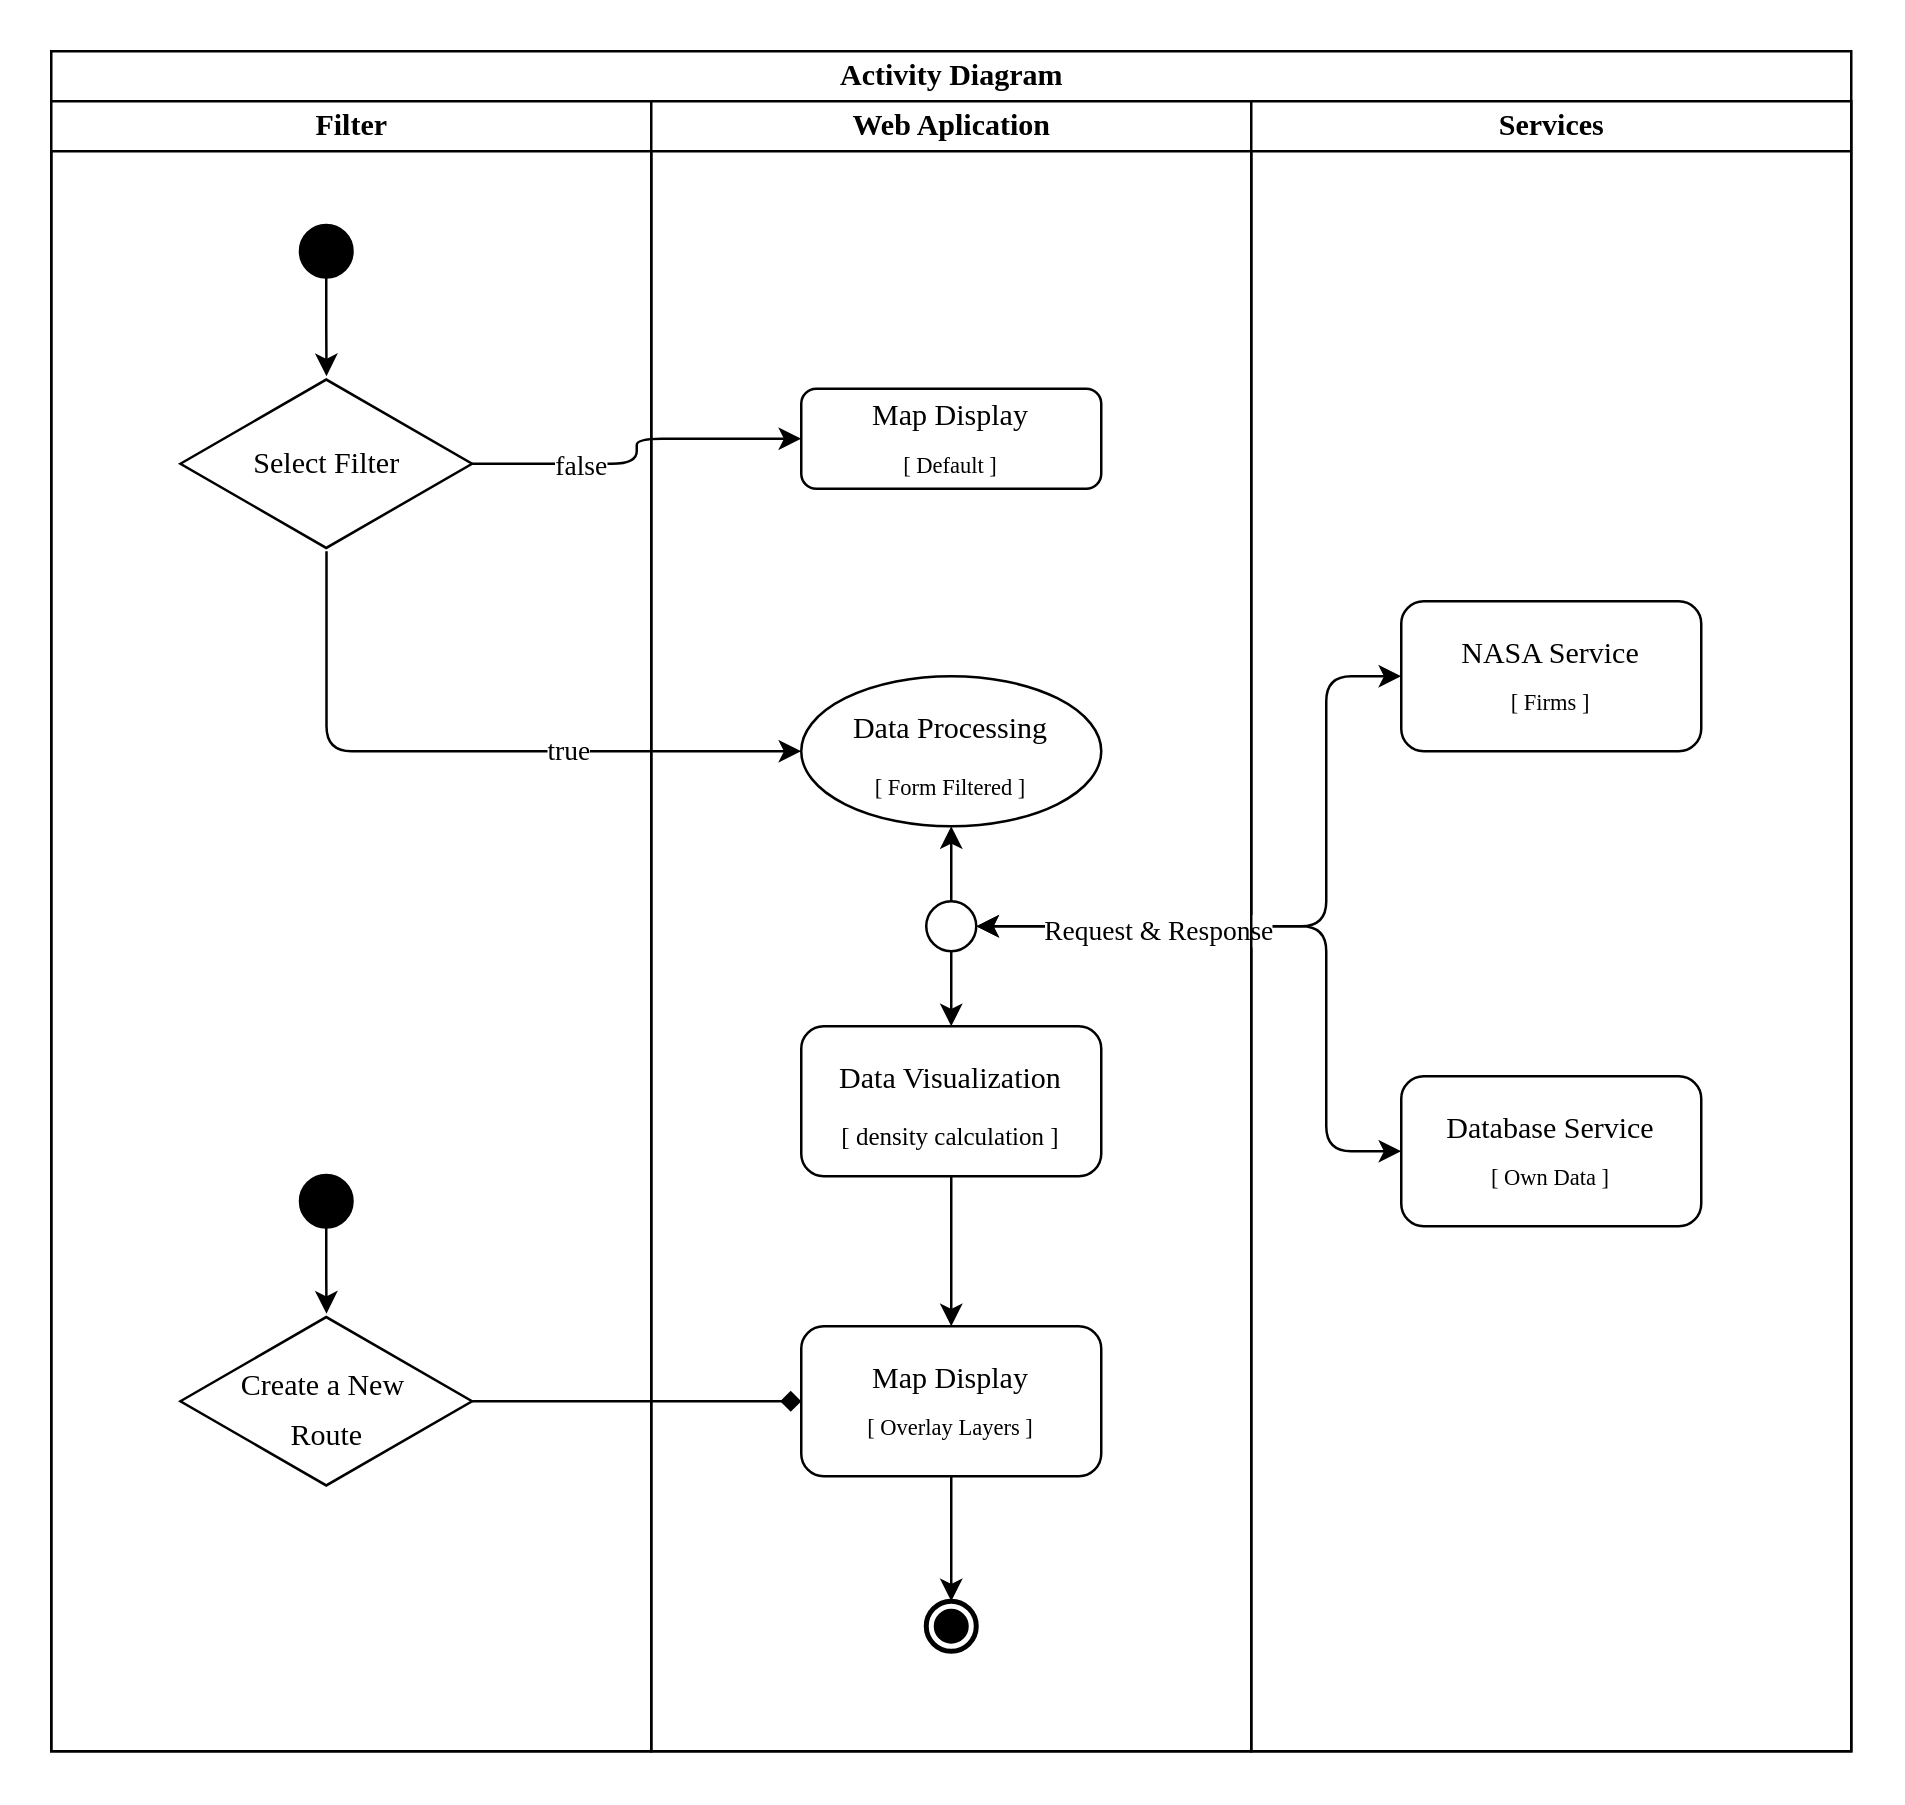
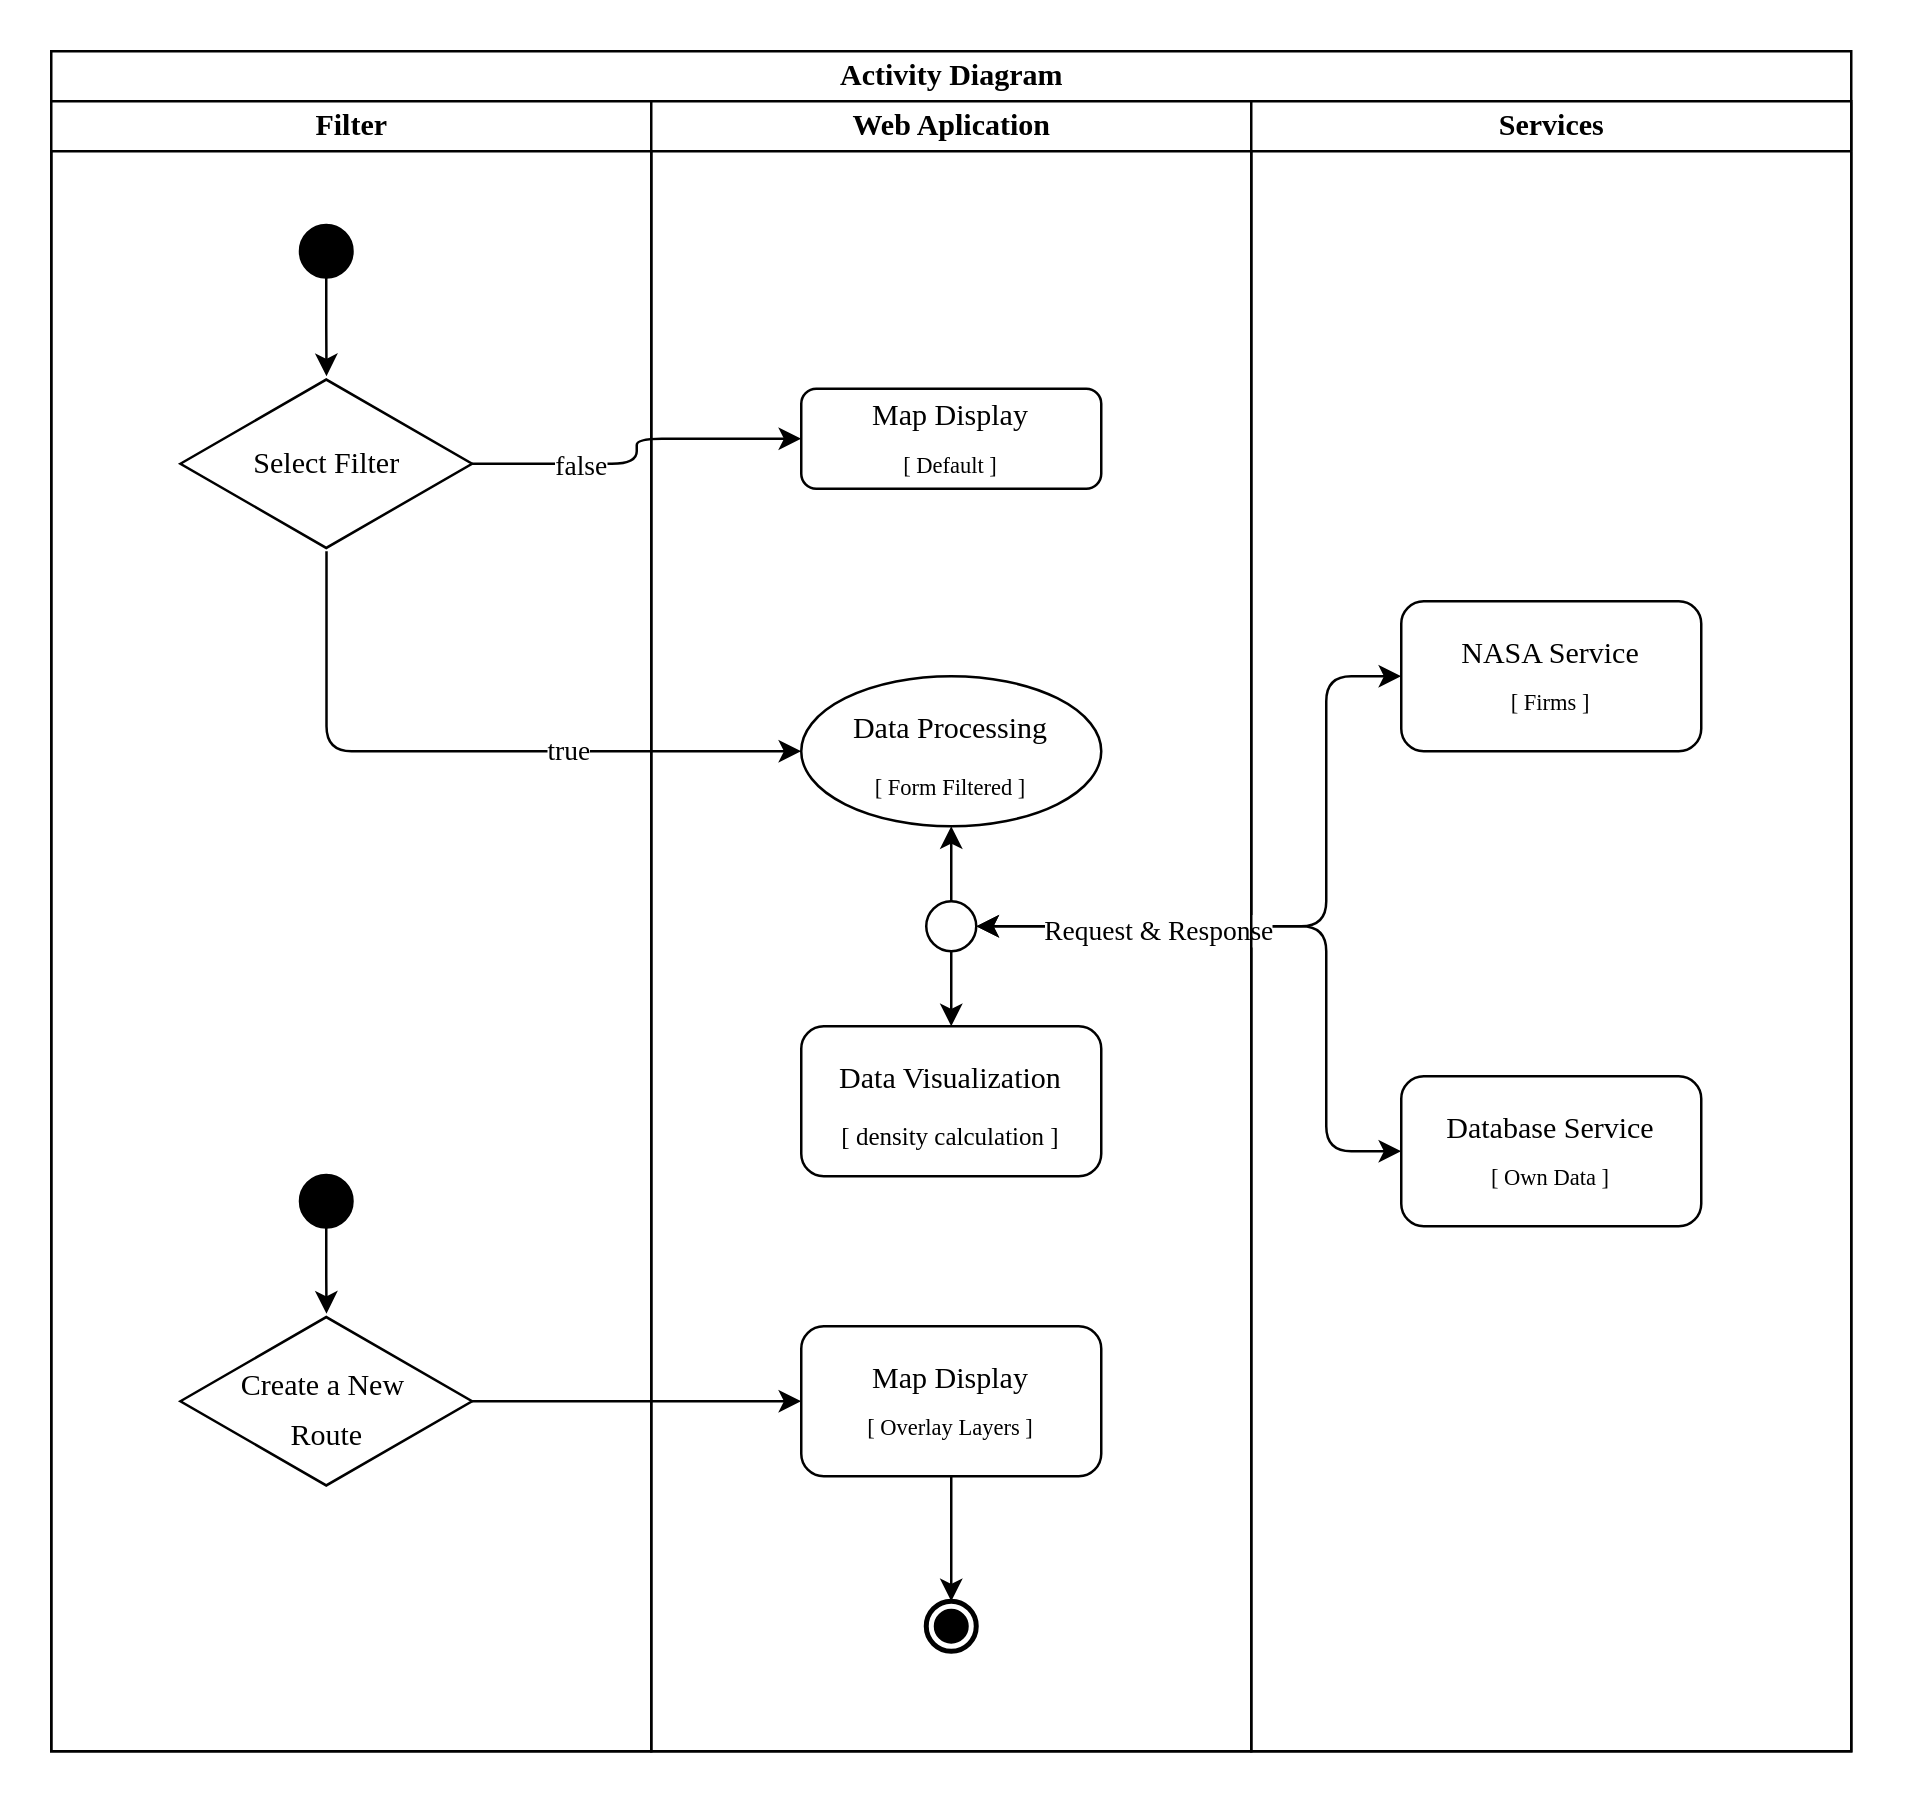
edge "Data Visualization [ density calculation ]" -> "Map Display [ Overlay Layers ]": removed
edge "Create a New Route" -> "Map Display [ Overlay Layers ]": arrowhead diamond -> classic
